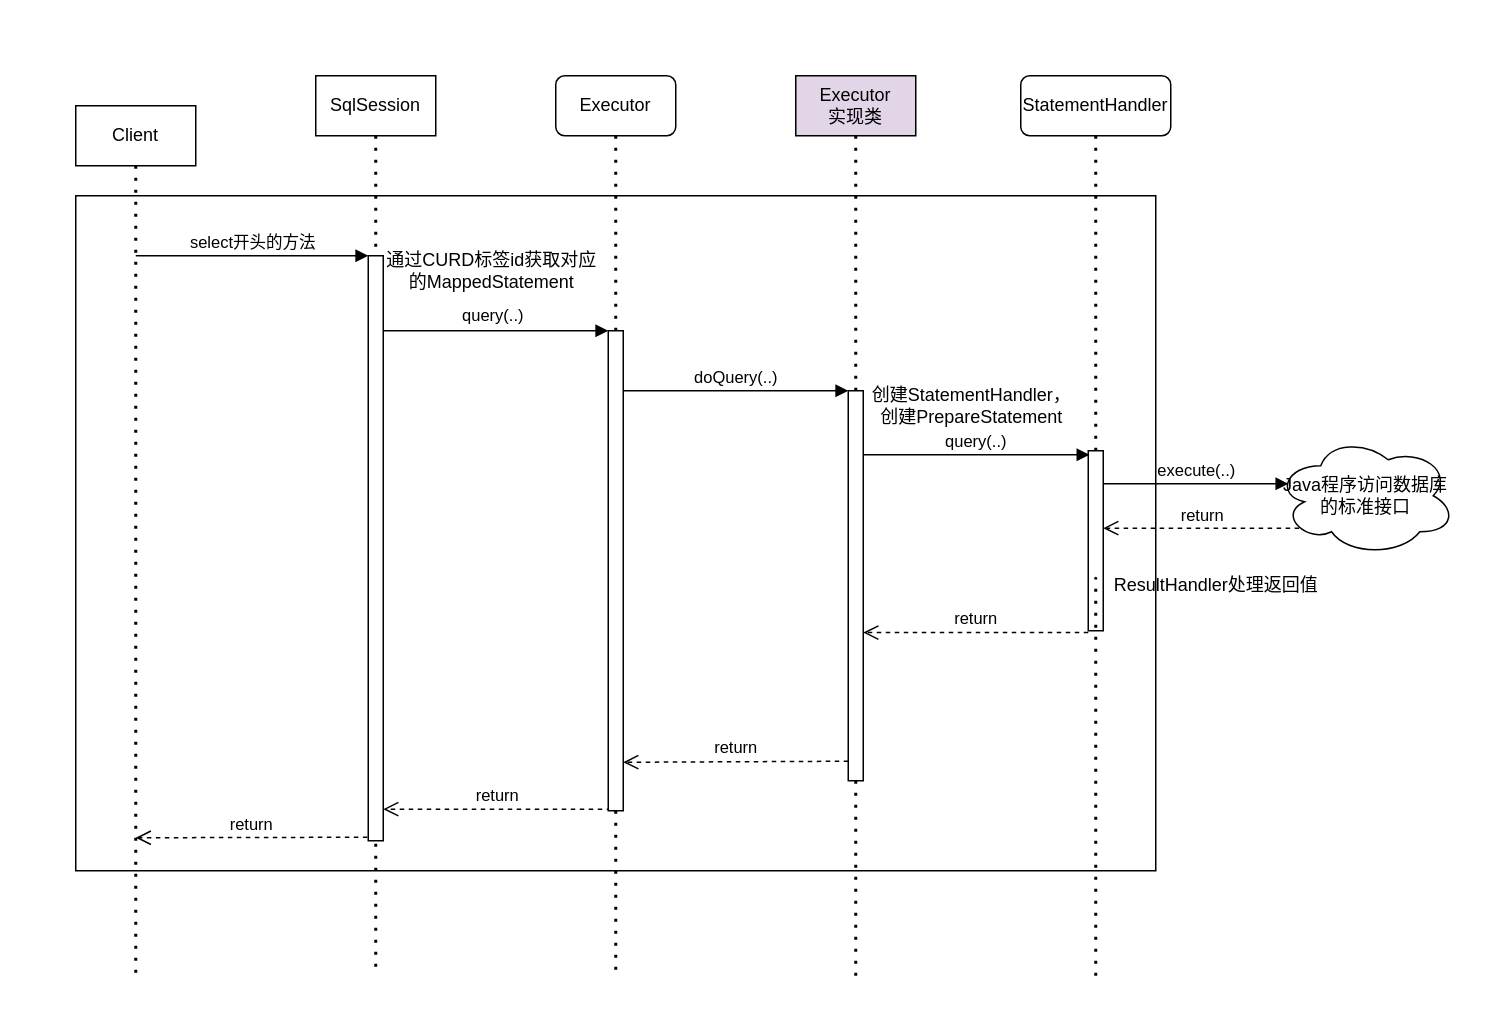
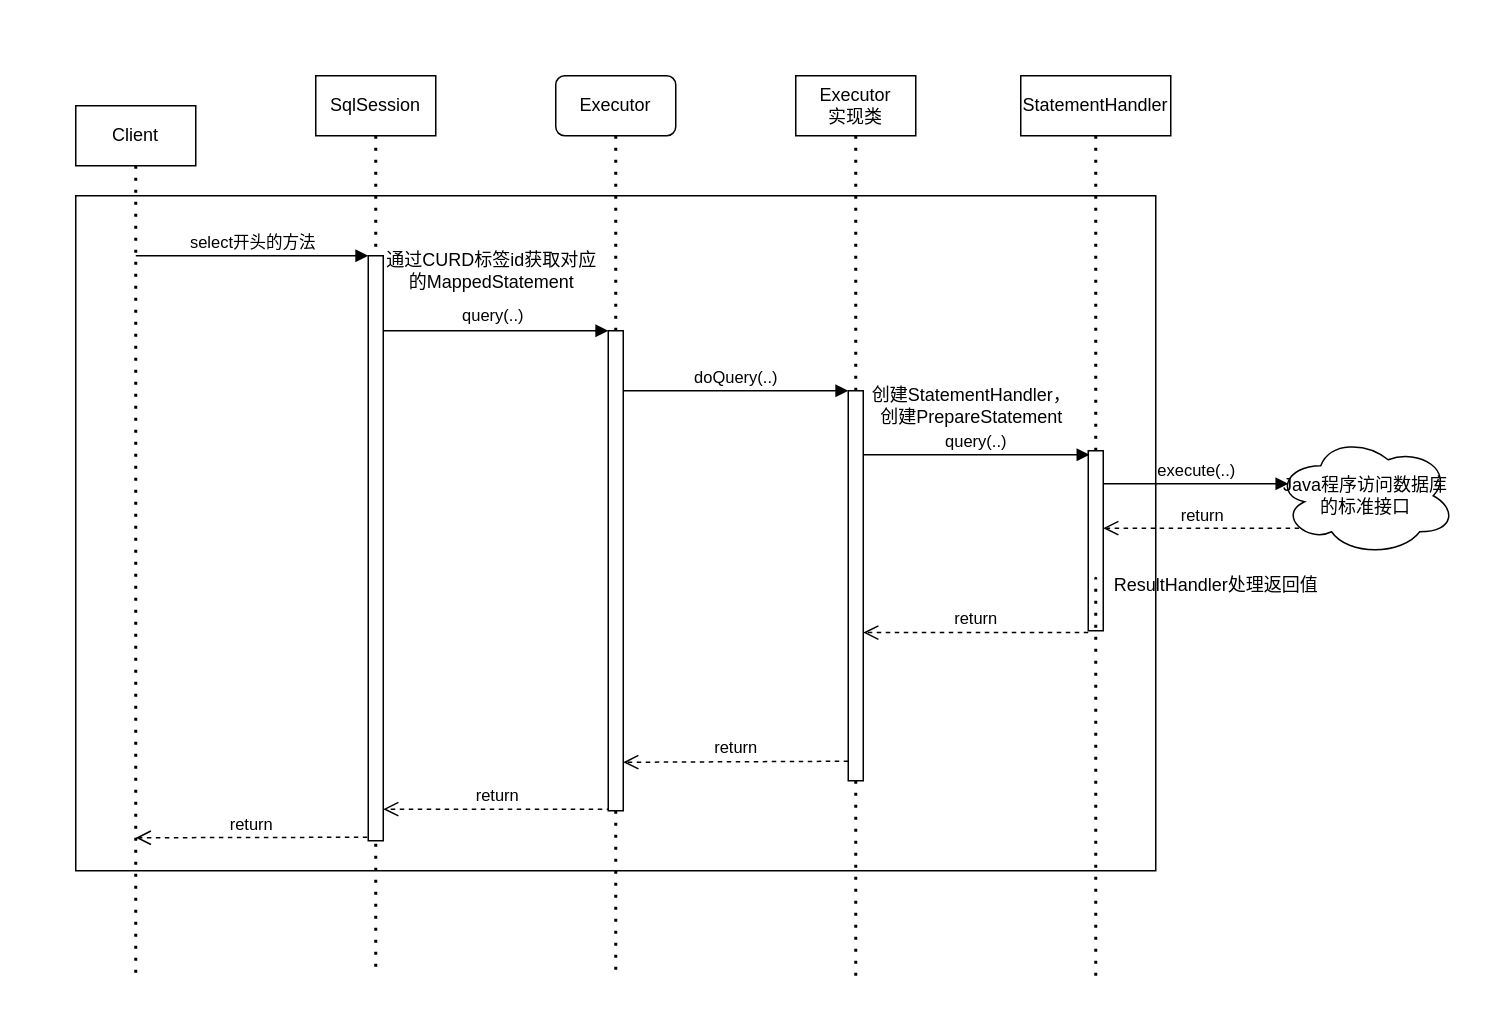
node "Executor 实现类": fillcolor #e1d5e7 -> #ffffff
node "StatementHandler": shape rounded rectangle -> rectangle
